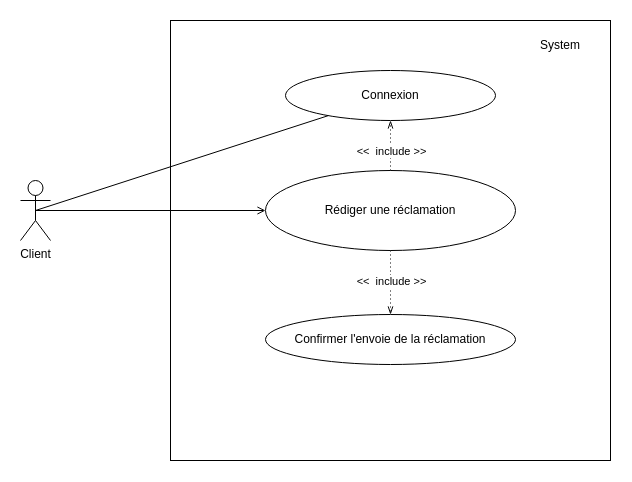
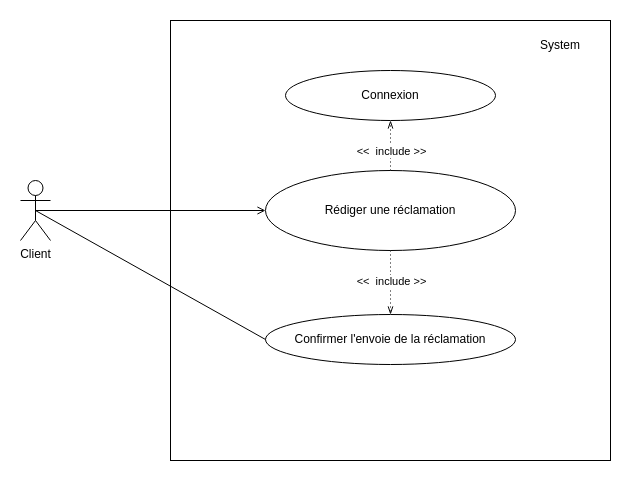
edge "Connexion" -- "Client": now "Confirmer l'envoie de la réclamation" -- "Client"
